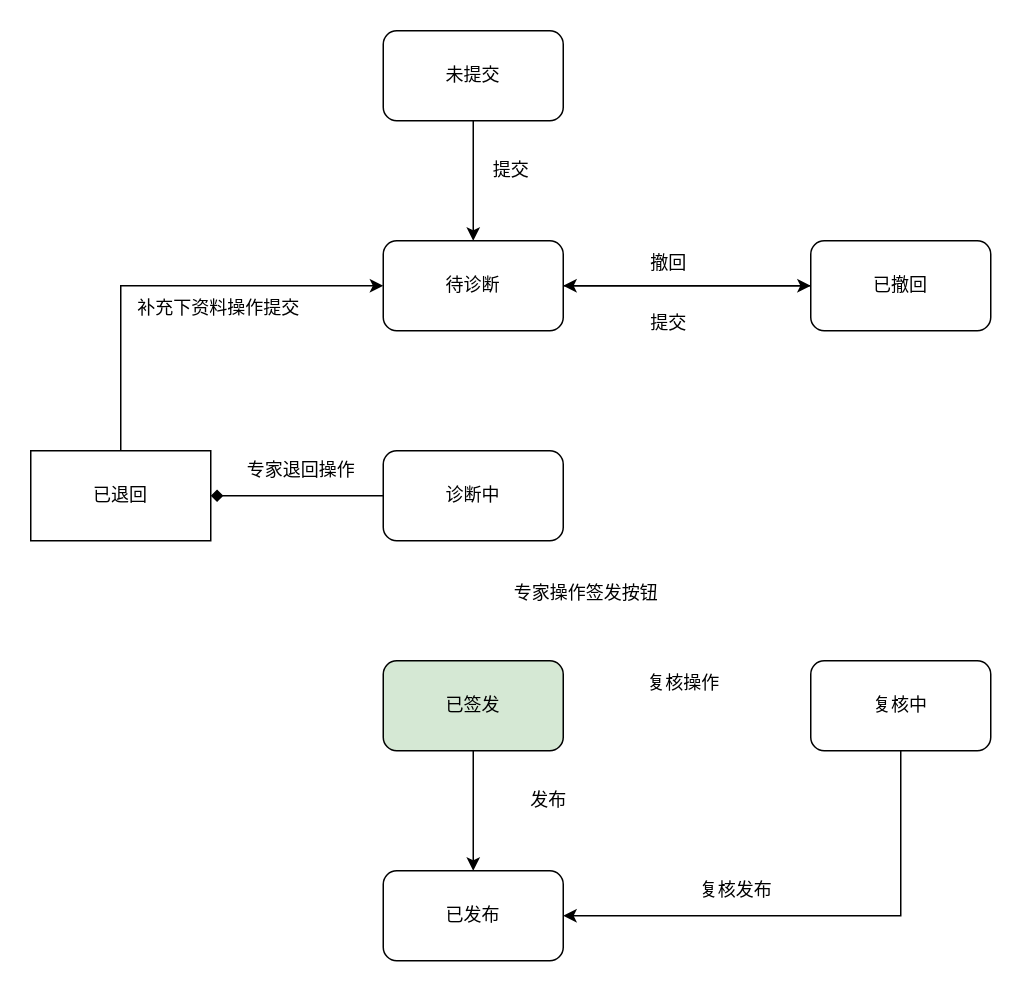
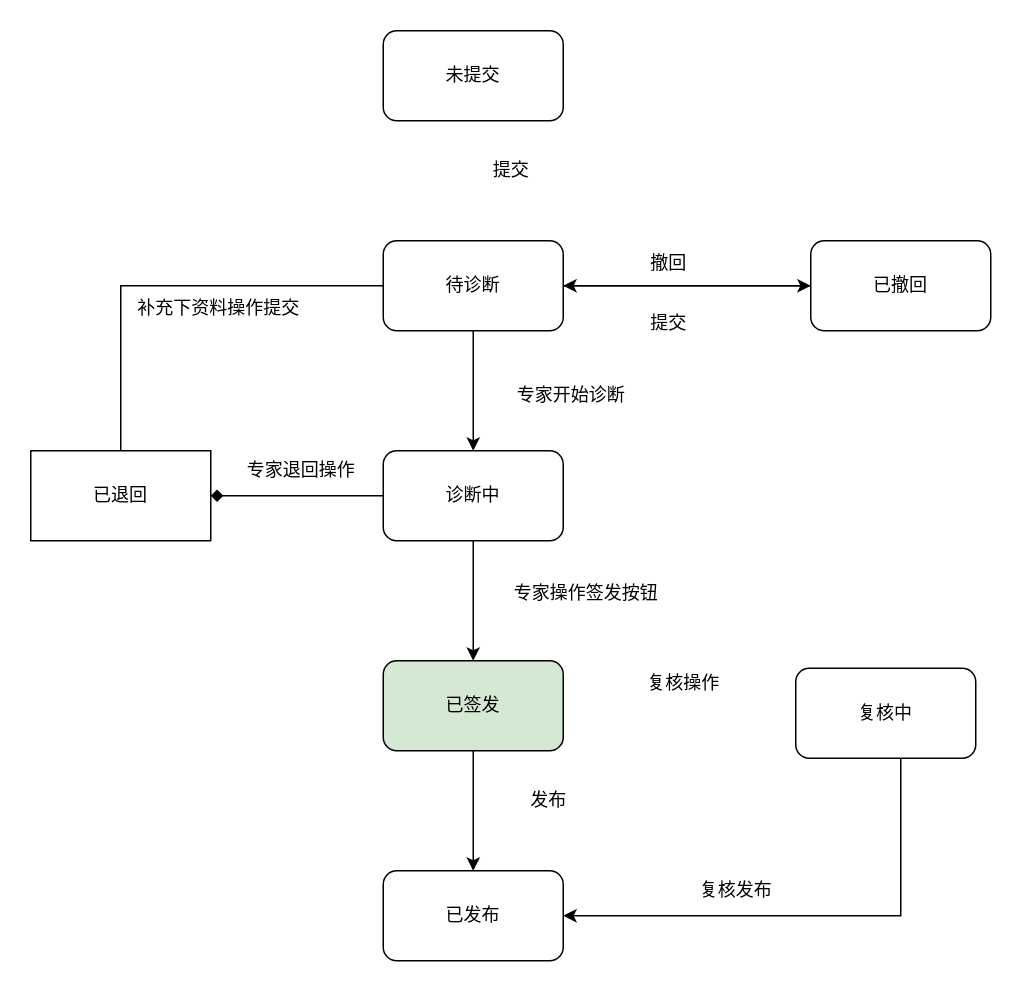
edge "未提交" -> "待诊断": removed
edge "已退回" -> "待诊断": arrowhead classic -> none
edge "待诊断" -> "诊断中": added
node "专家开始诊断": added
edge "诊断中" -> "已签发": added
node "复核中": moved (901, 706) -> (886, 713)
